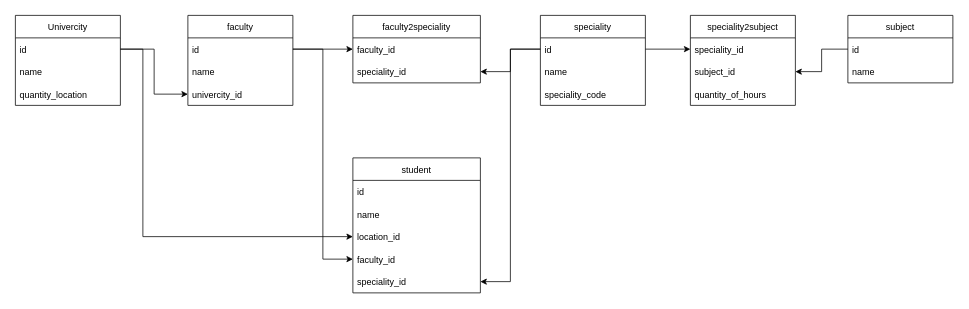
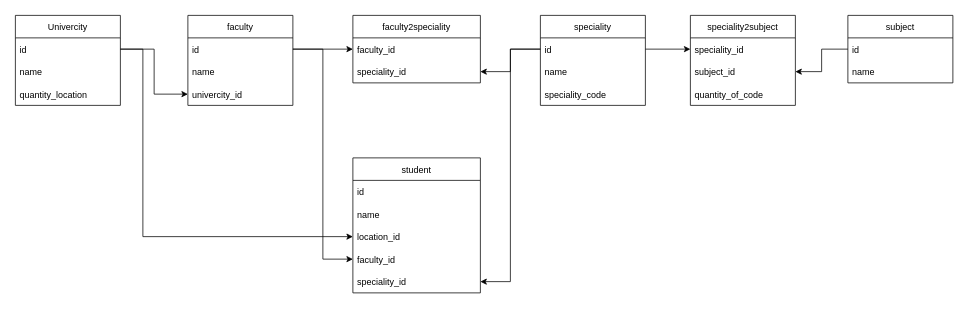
node "quantity_of_hours": label "quantity_of_hours" -> "quantity_of_code"
